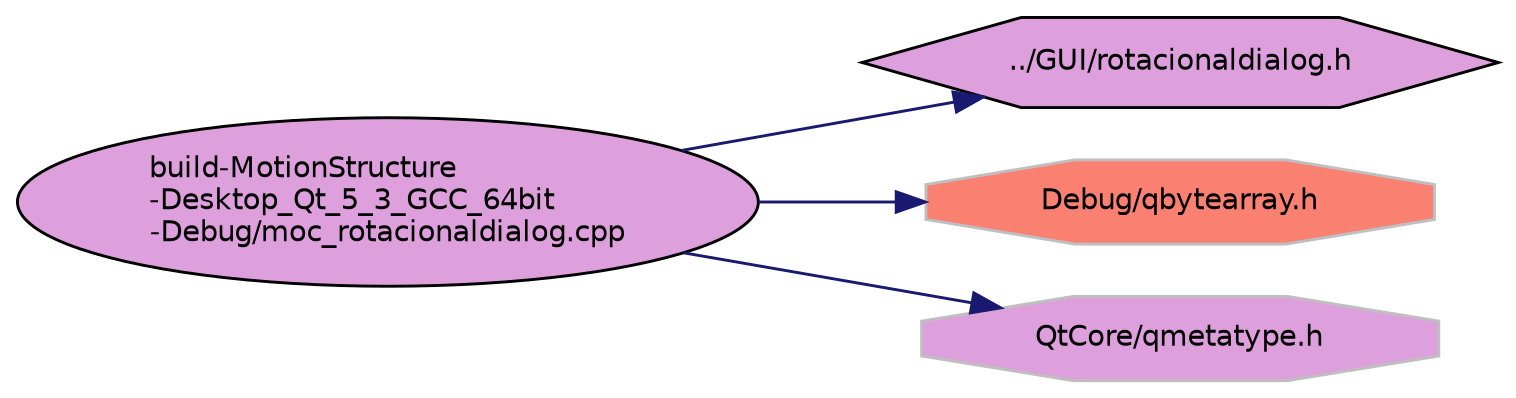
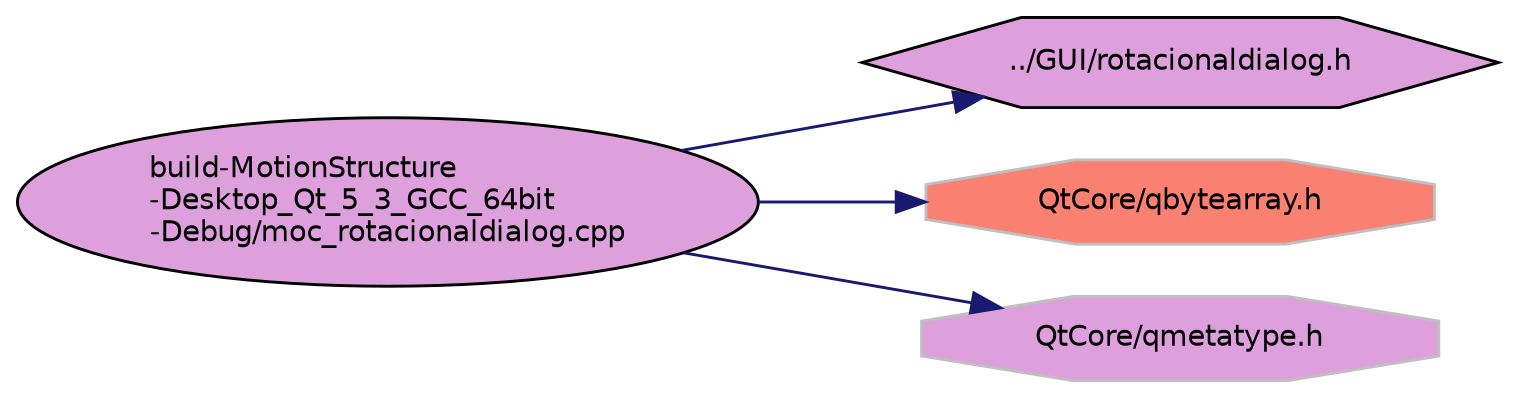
node "Debug/qbytearray.h": label "Debug/qbytearray.h" -> "QtCore/qbytearray.h"
